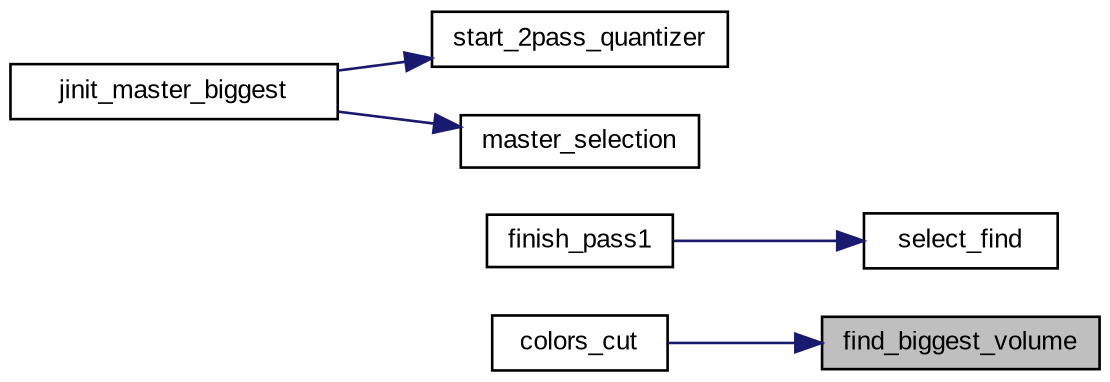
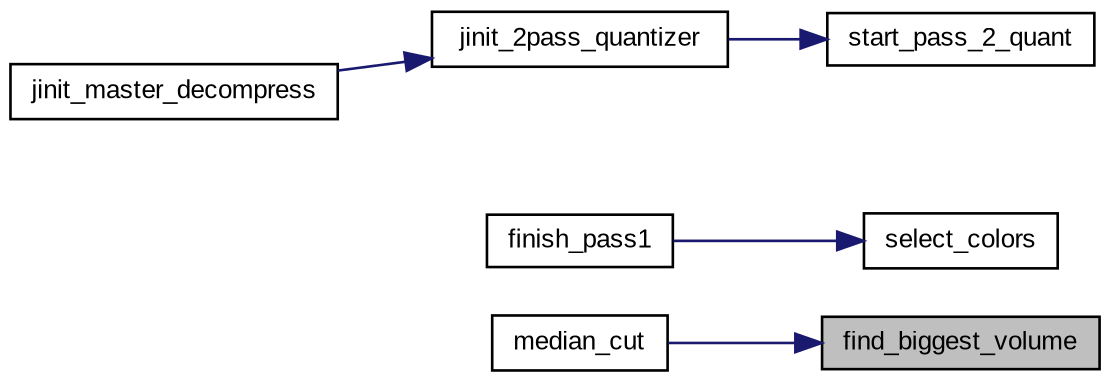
node "start_2pass_quantizer": label "start_2pass_quantizer" -> "jinit_2pass_quantizer"
node "start_pass_2_quant": added
node "jinit_master_biggest": label "jinit_master_biggest" -> "jinit_master_decompress"
node "master_selection": removed
node "select_find": label "select_find" -> "select_colors"
node "colors_cut": label "colors_cut" -> "median_cut"
